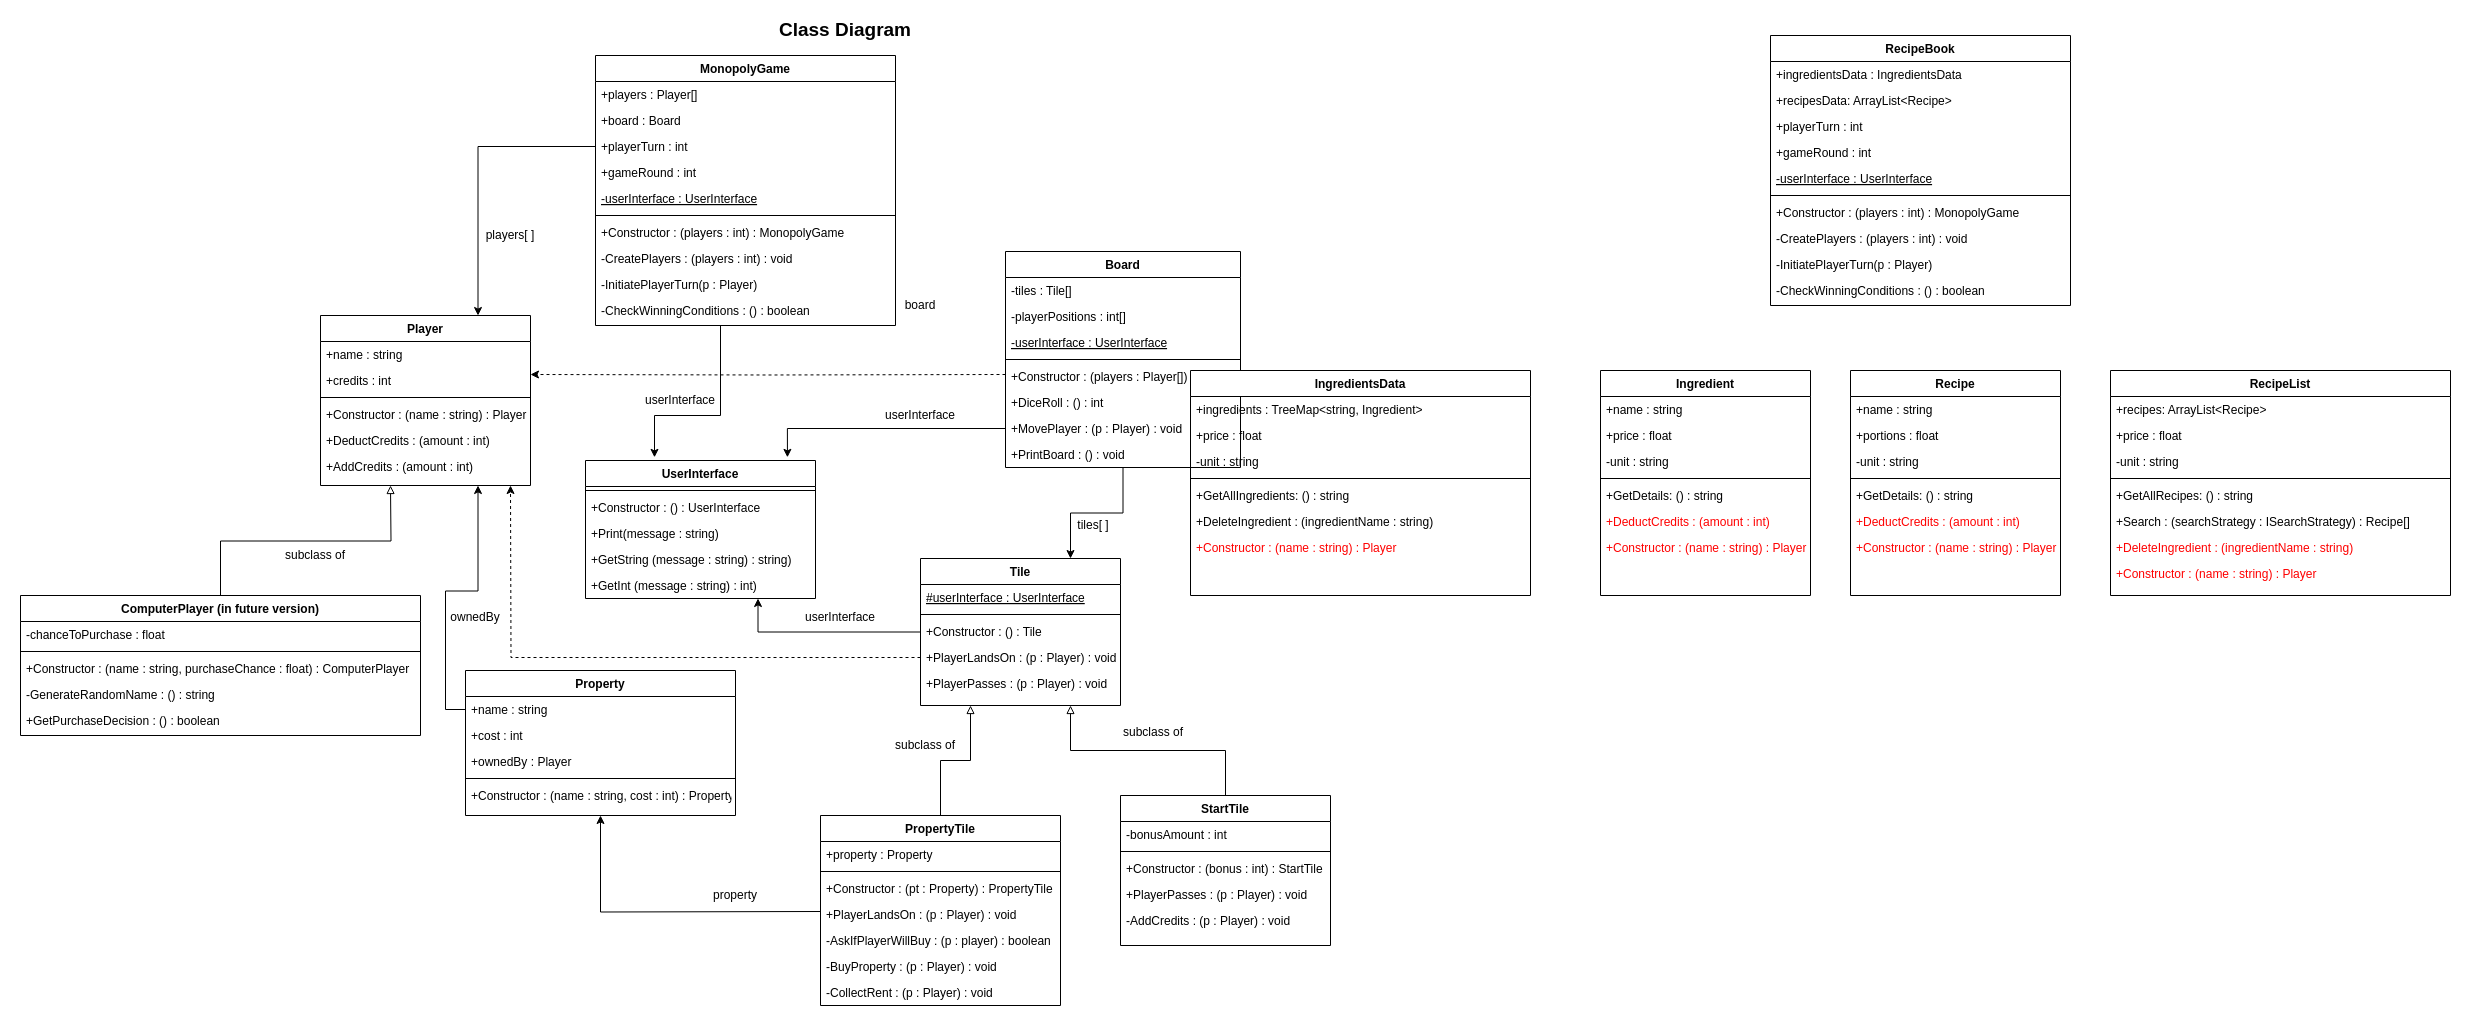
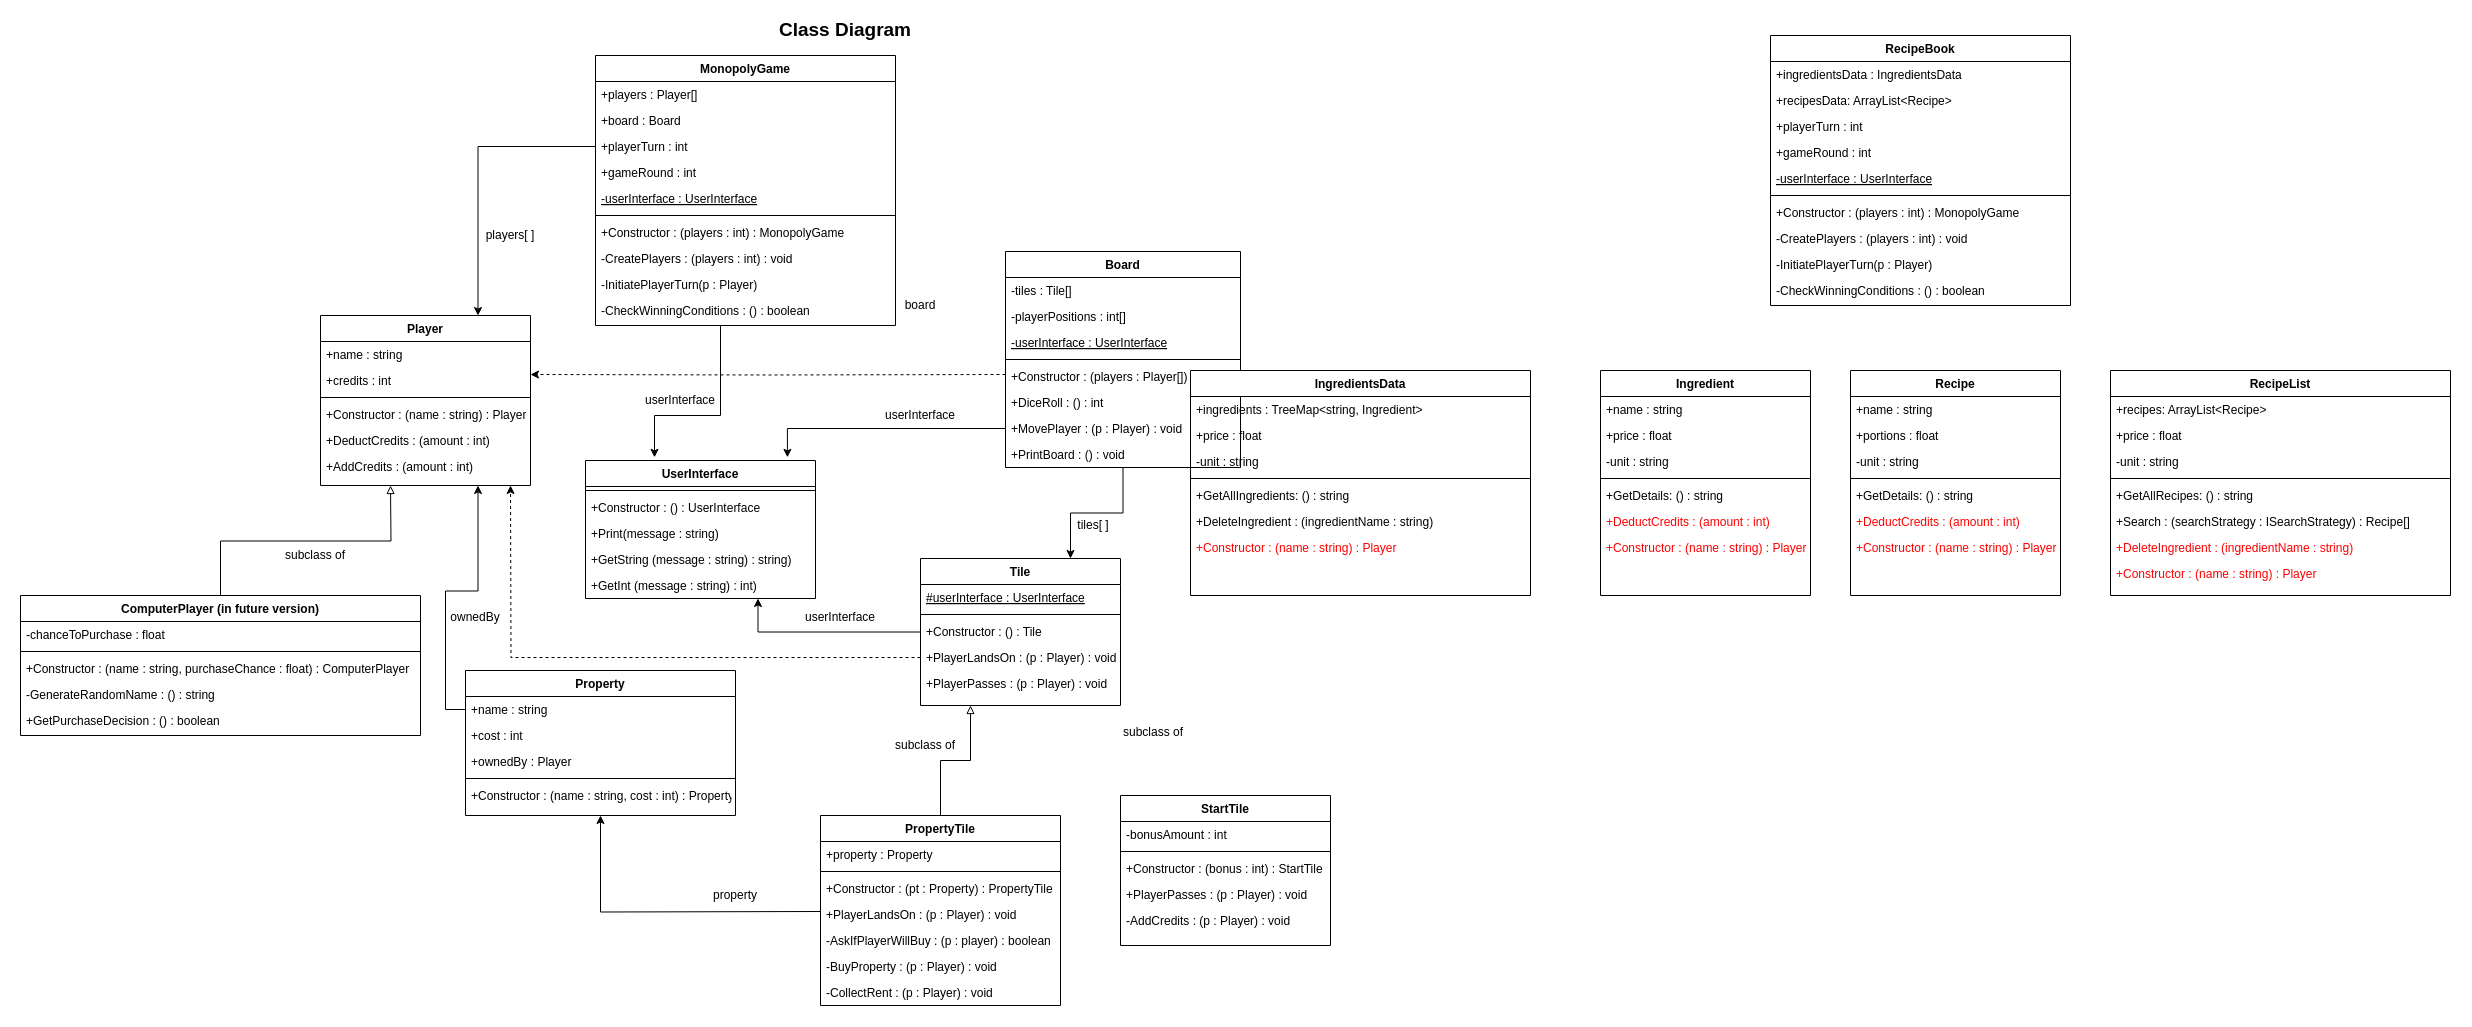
edge "StartTile" -> "Tile": removed
